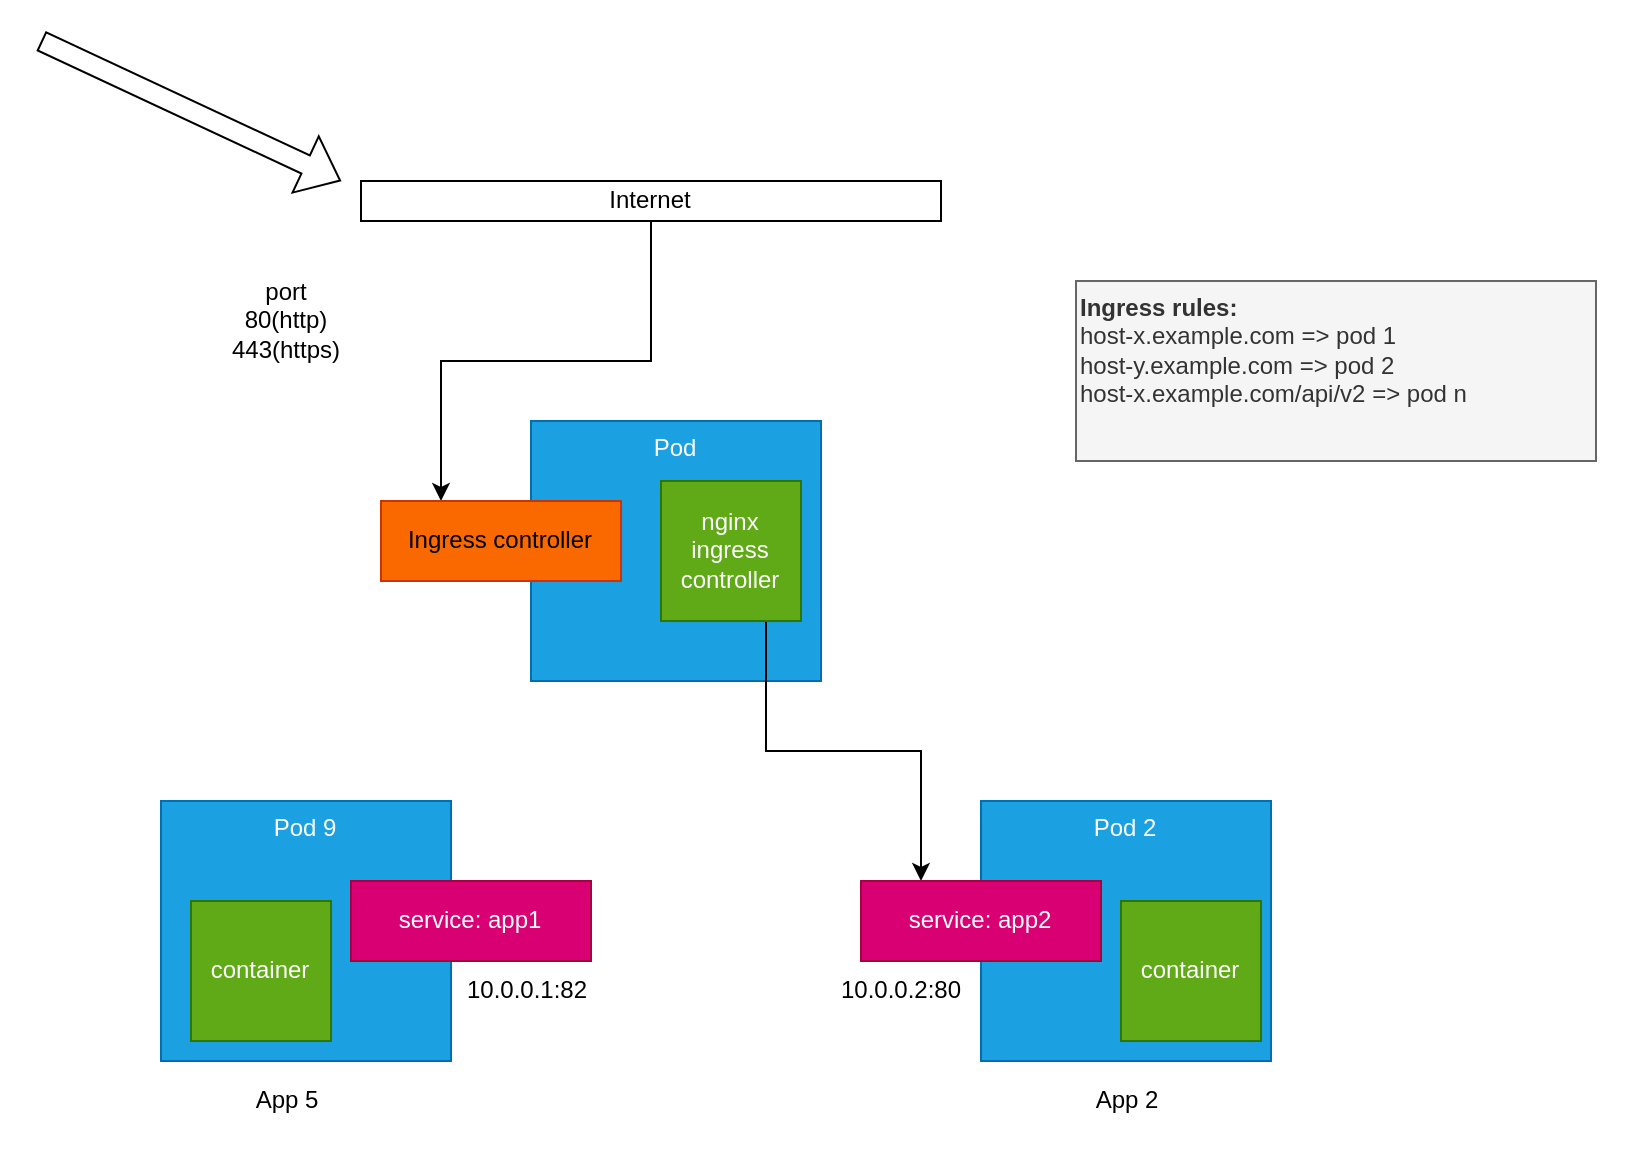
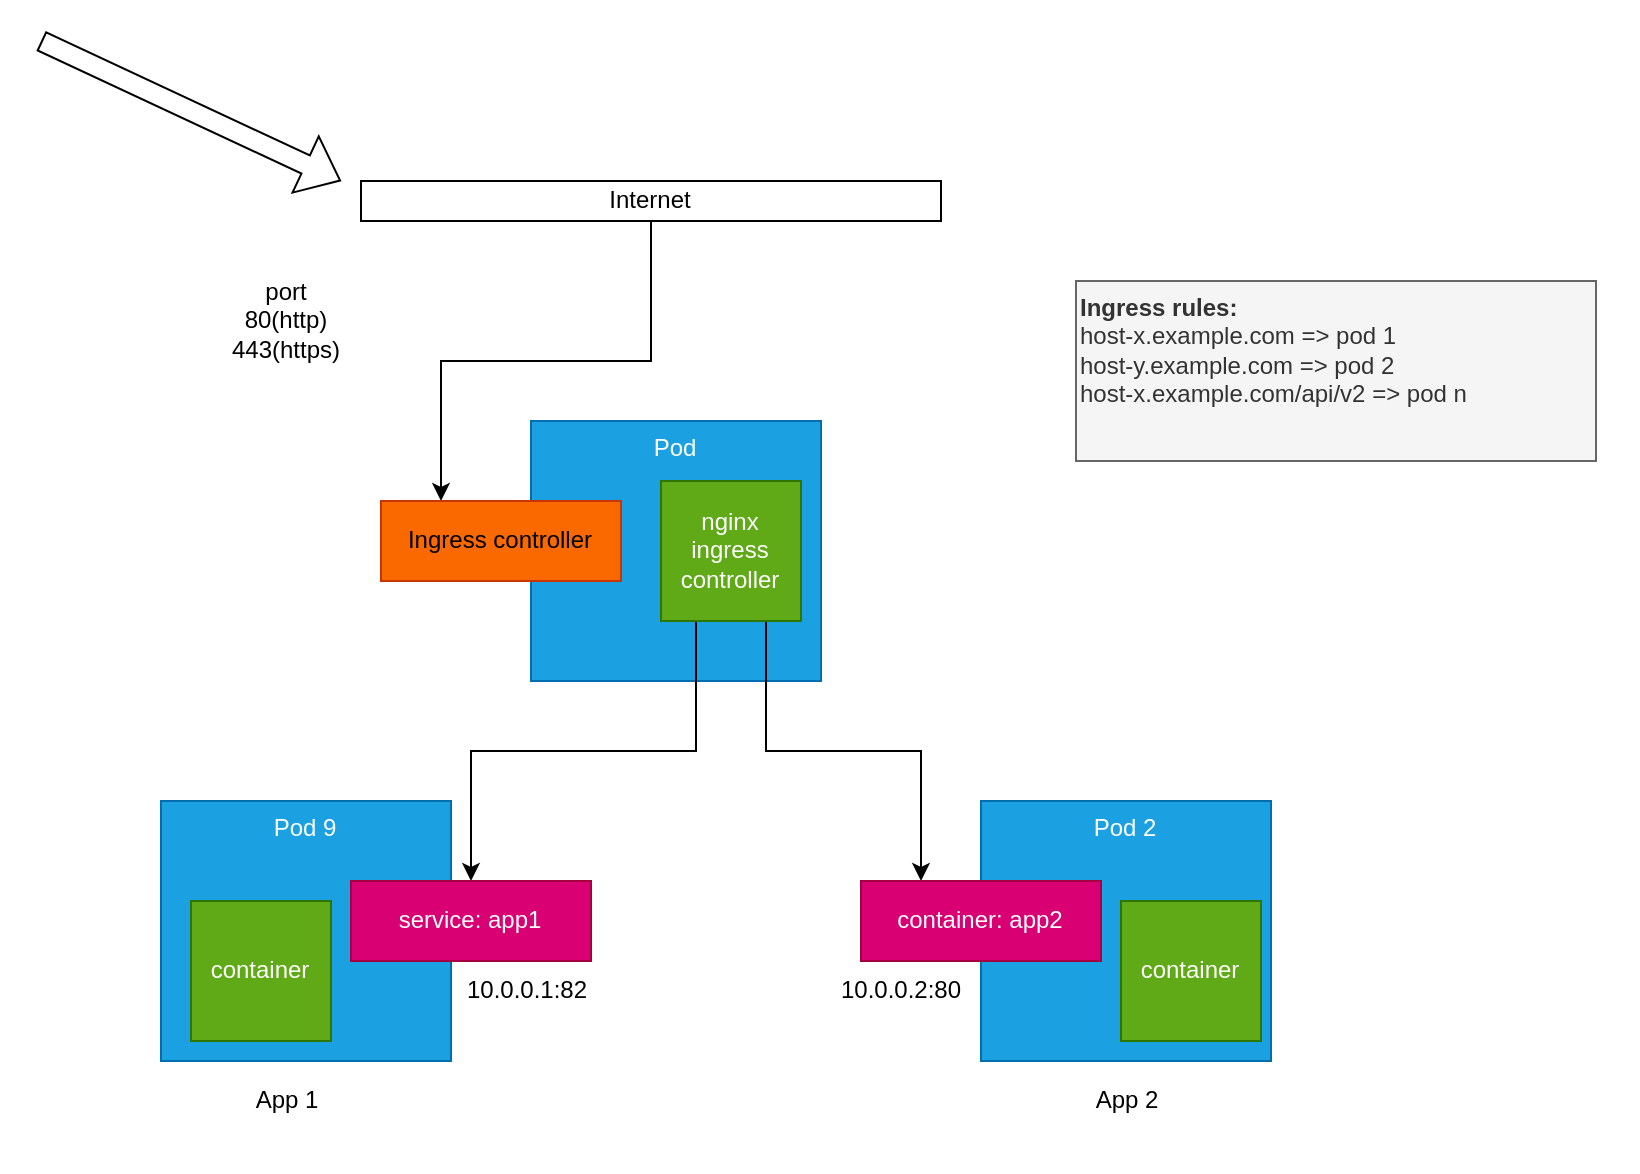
edge "nginx ingress controller" -> "service: app1": added
node "service: app2": label "service: app2" -> "container: app2"
node "App 5": label "App 5" -> "App 1"
